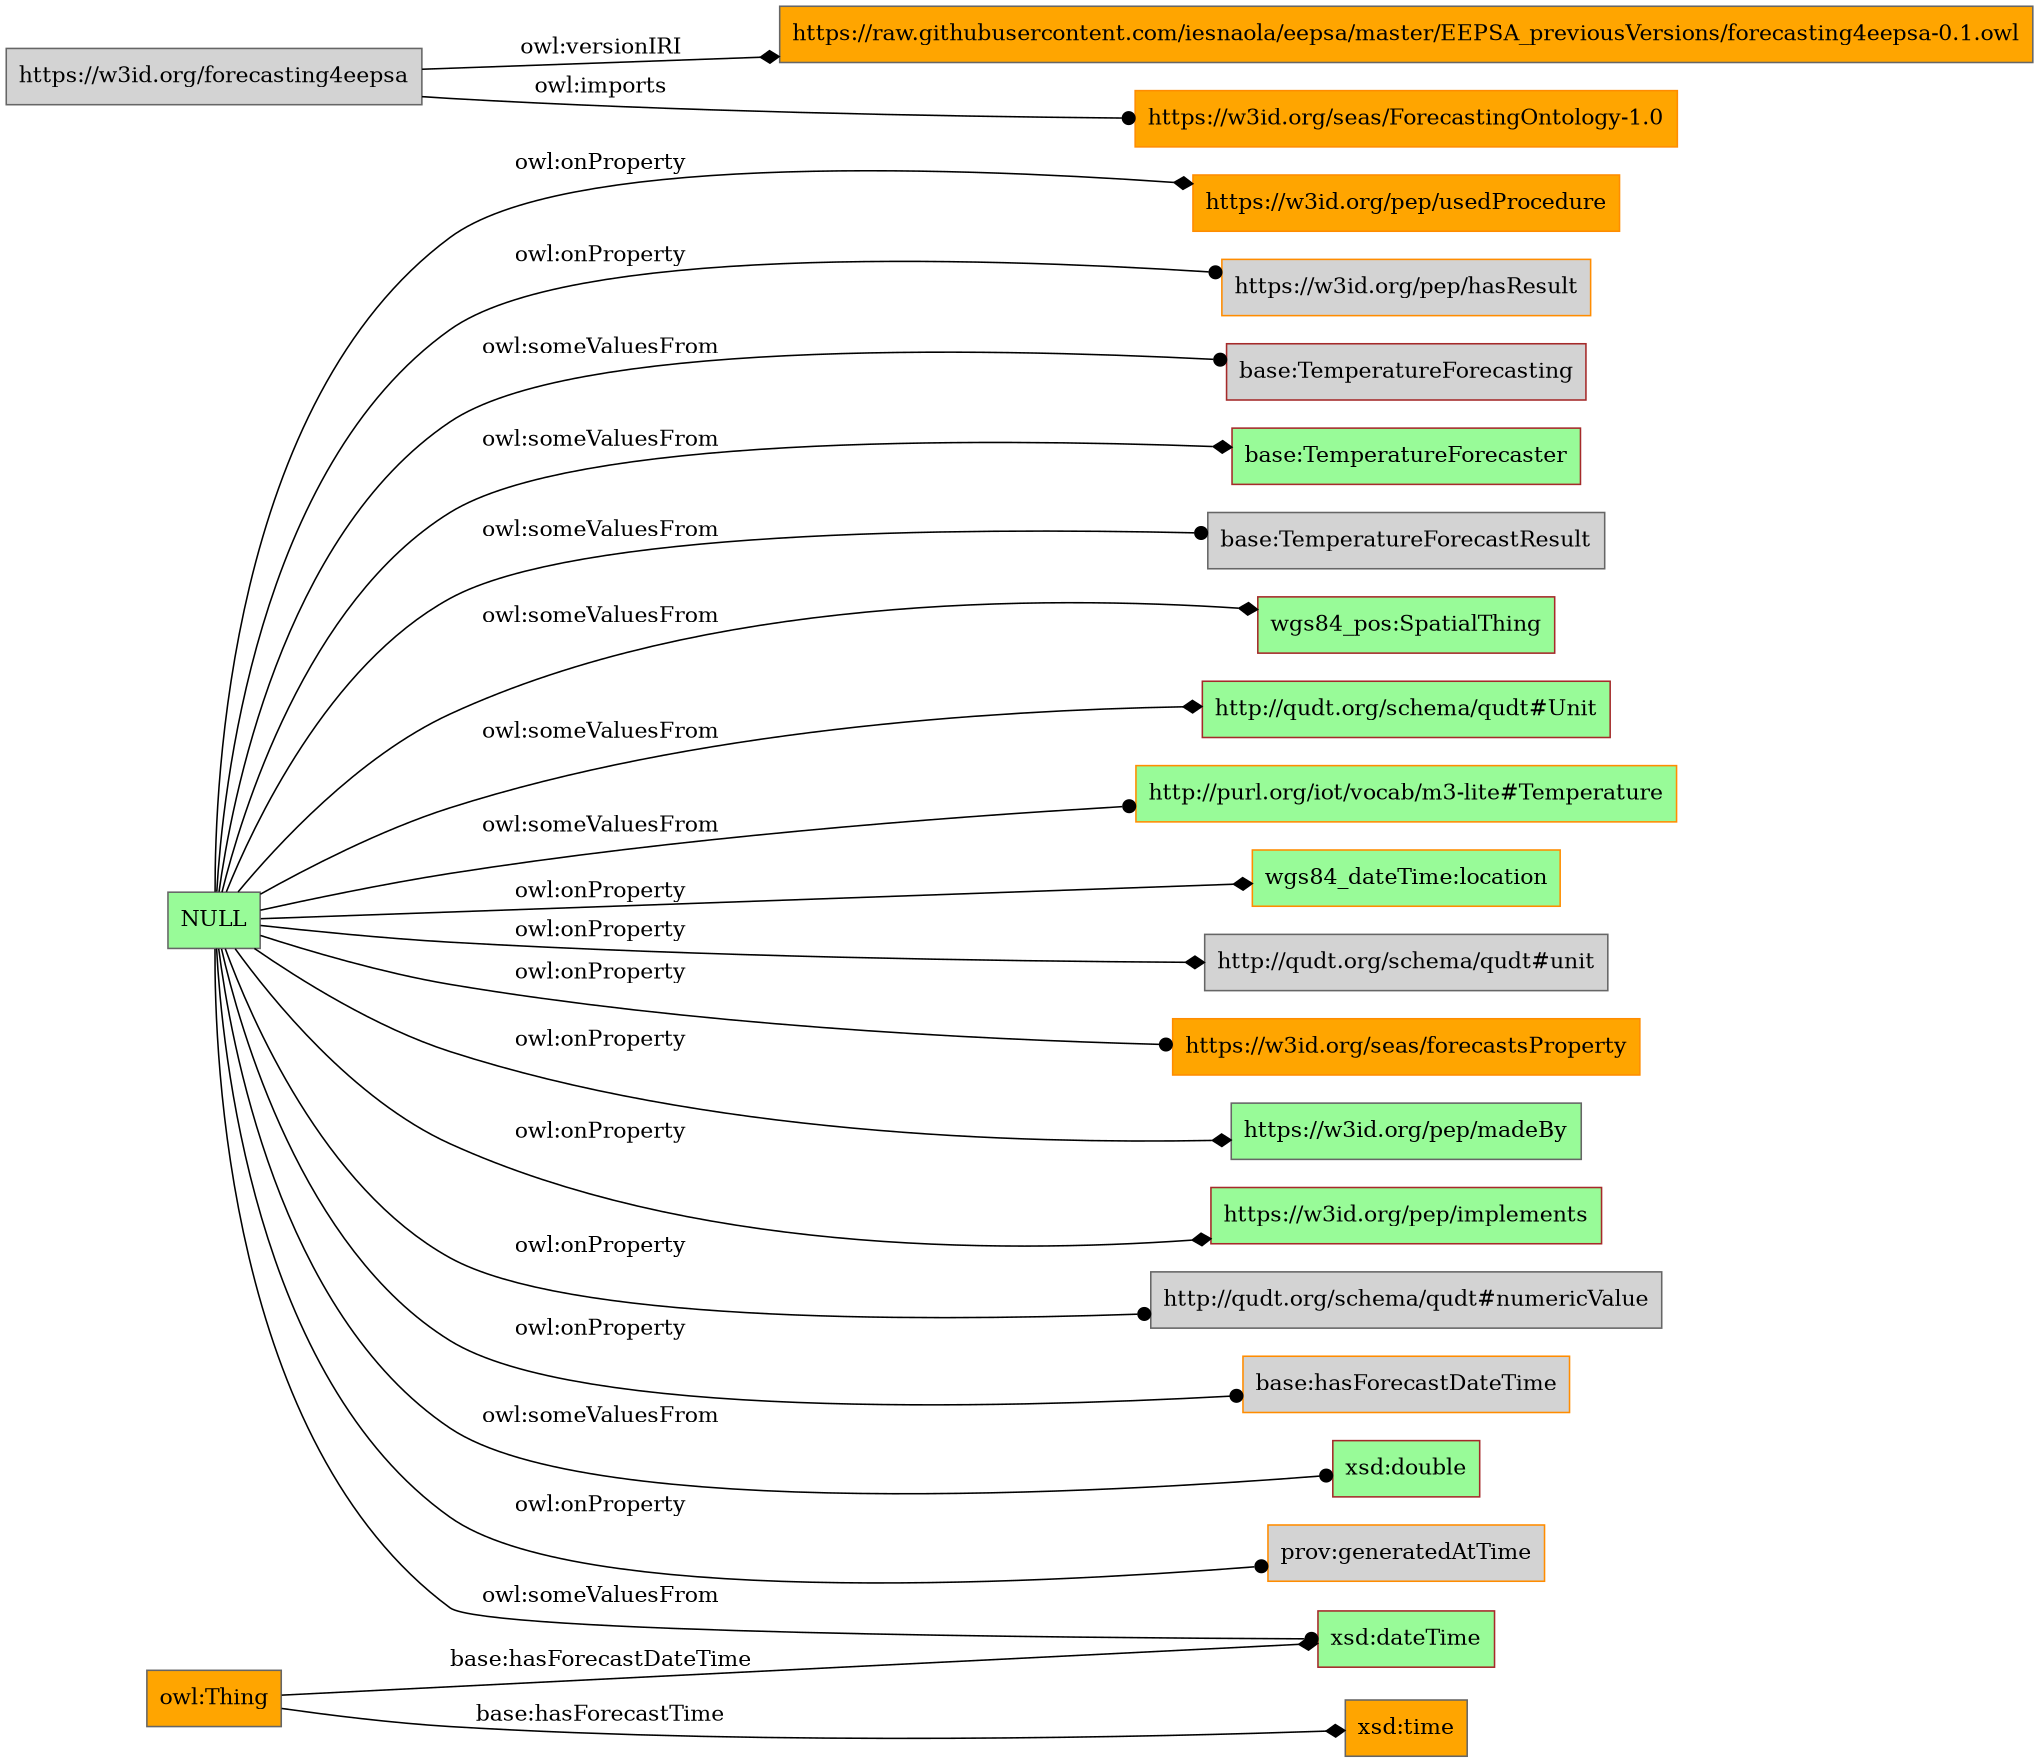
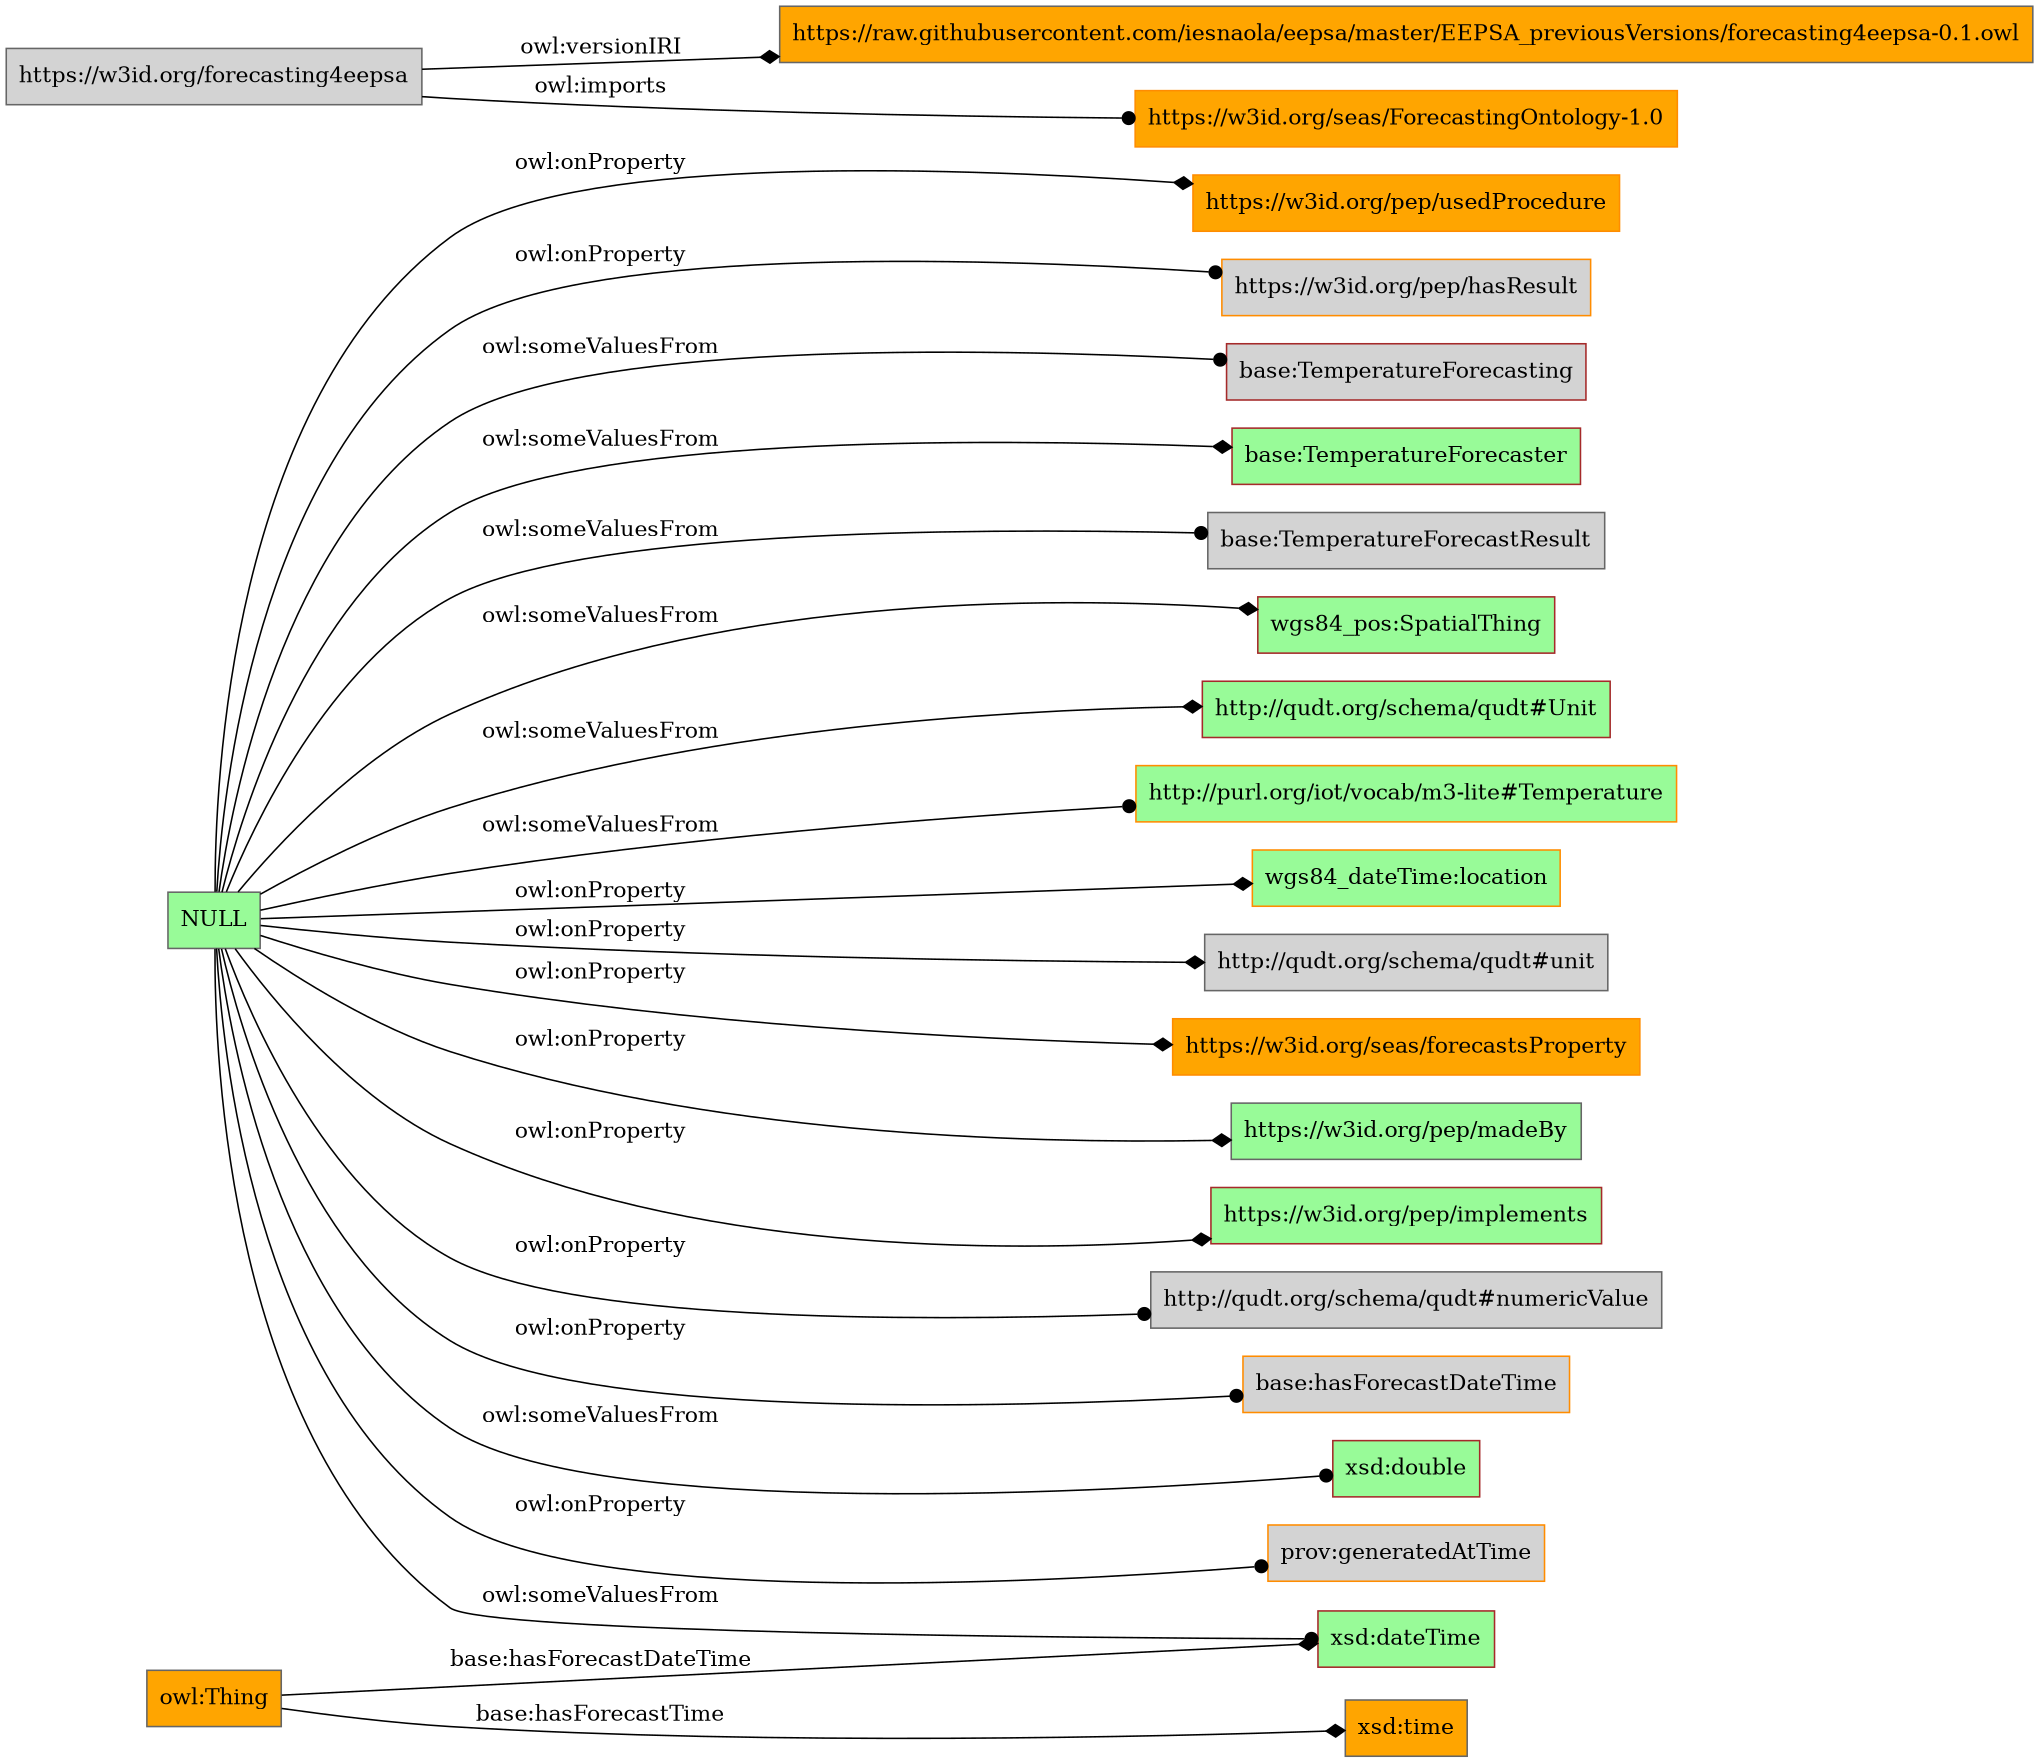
edge "NULL" -> "https://w3id.org/seas/forecastsProperty": arrowhead dot -> diamond
